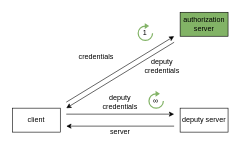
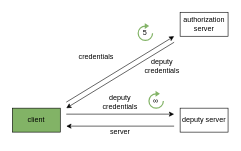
node "authorization server": fillcolor #82b366 -> #ffffff
node "1": label "1" -> "5"
node "client": fillcolor #ffffff -> #82b366
